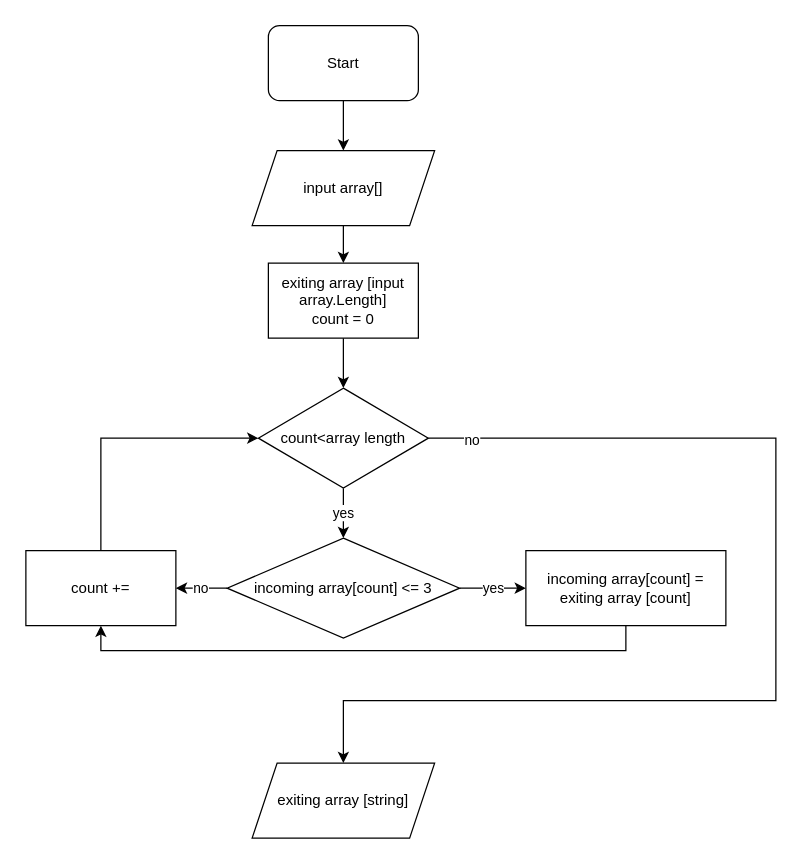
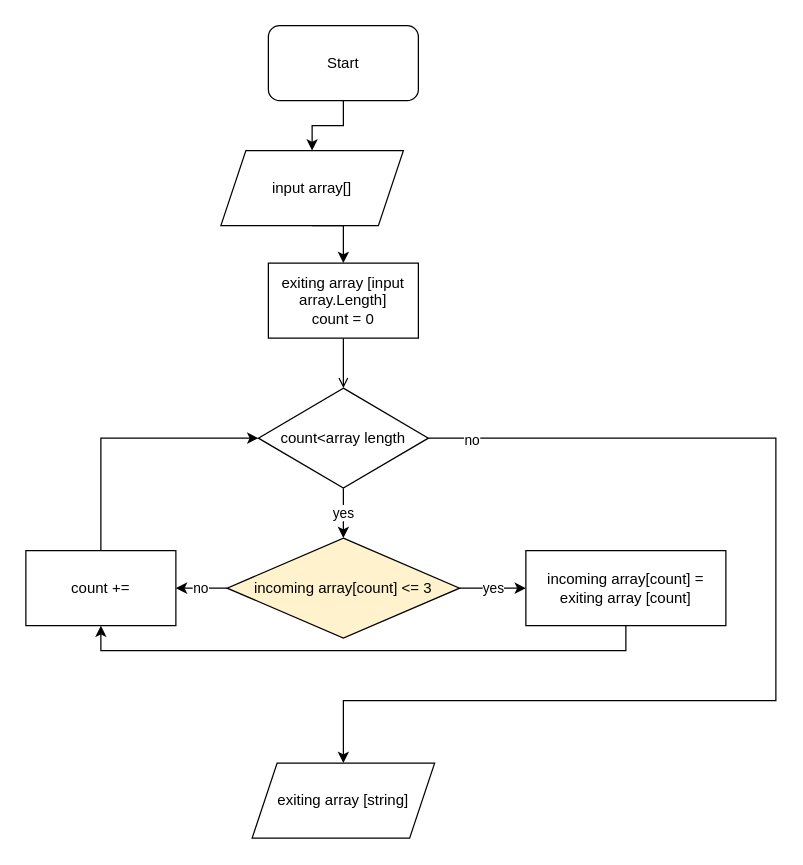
node "input array[]": moved (343, 188) -> (312, 188)
edge "exiting array [input array.Length] count = 0" -> "count<array length": arrowhead classic -> open
node "incoming array[count] <= 3": fillcolor #ffffff -> #fff2cc
